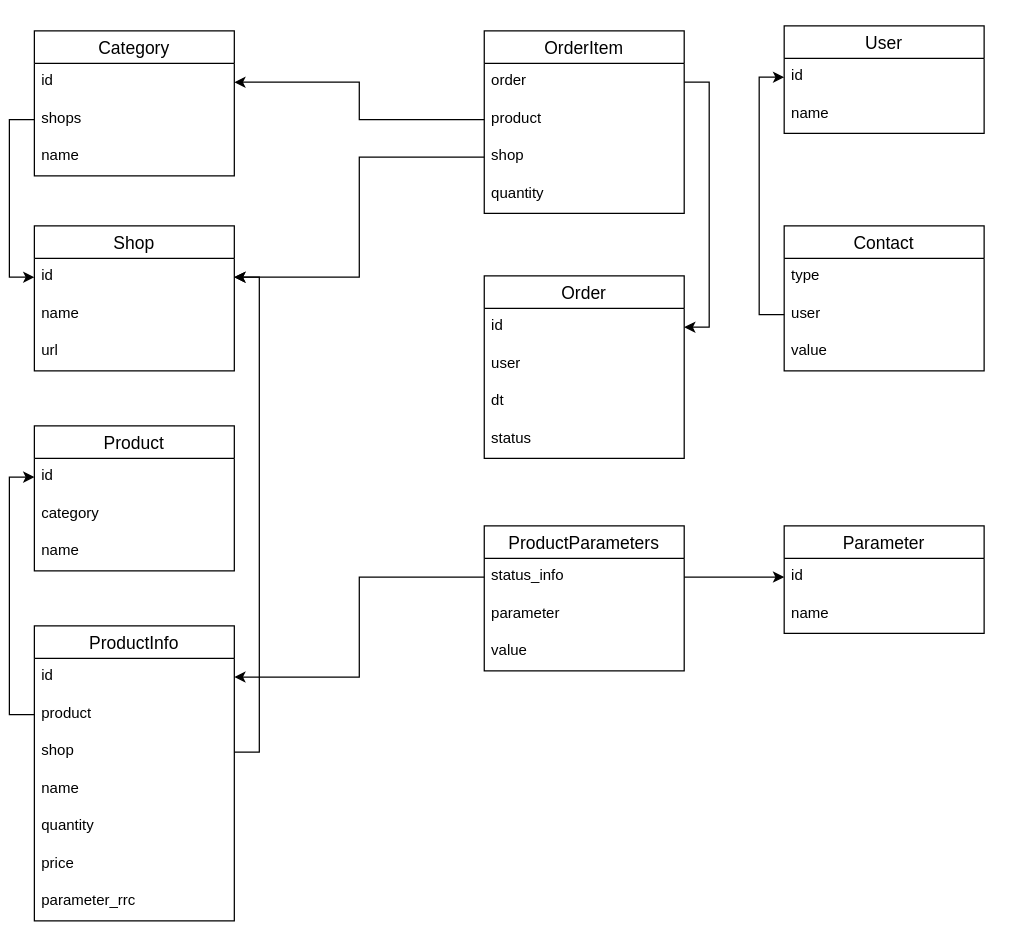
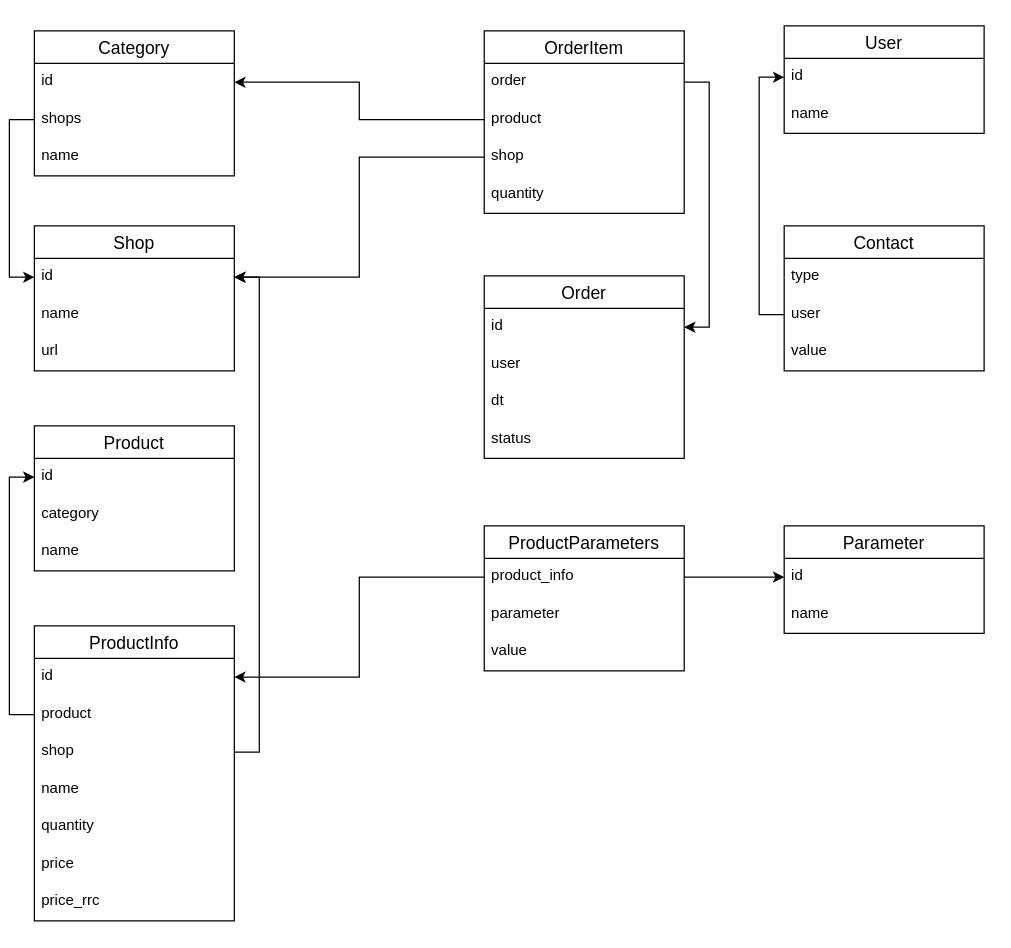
node "status_info": label "status_info" -> "product_info"
node "parameter_rrc": label "parameter_rrc" -> "price_rrc"
